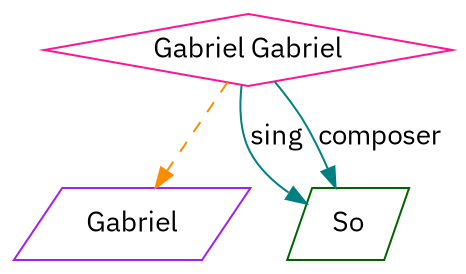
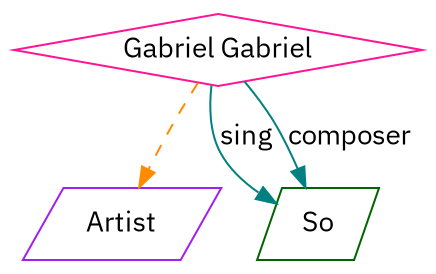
node "Gabriel": label "Gabriel" -> "Artist"
